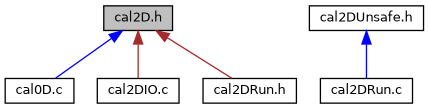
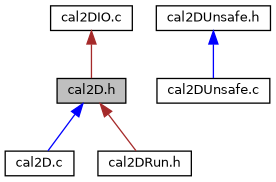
edge "cal2DIO.c" -> "cal2D.h": reversed
node "cal0D.c": label "cal0D.c" -> "cal2D.c"
node "cal2DRun.c": label "cal2DRun.c" -> "cal2DUnsafe.c"
